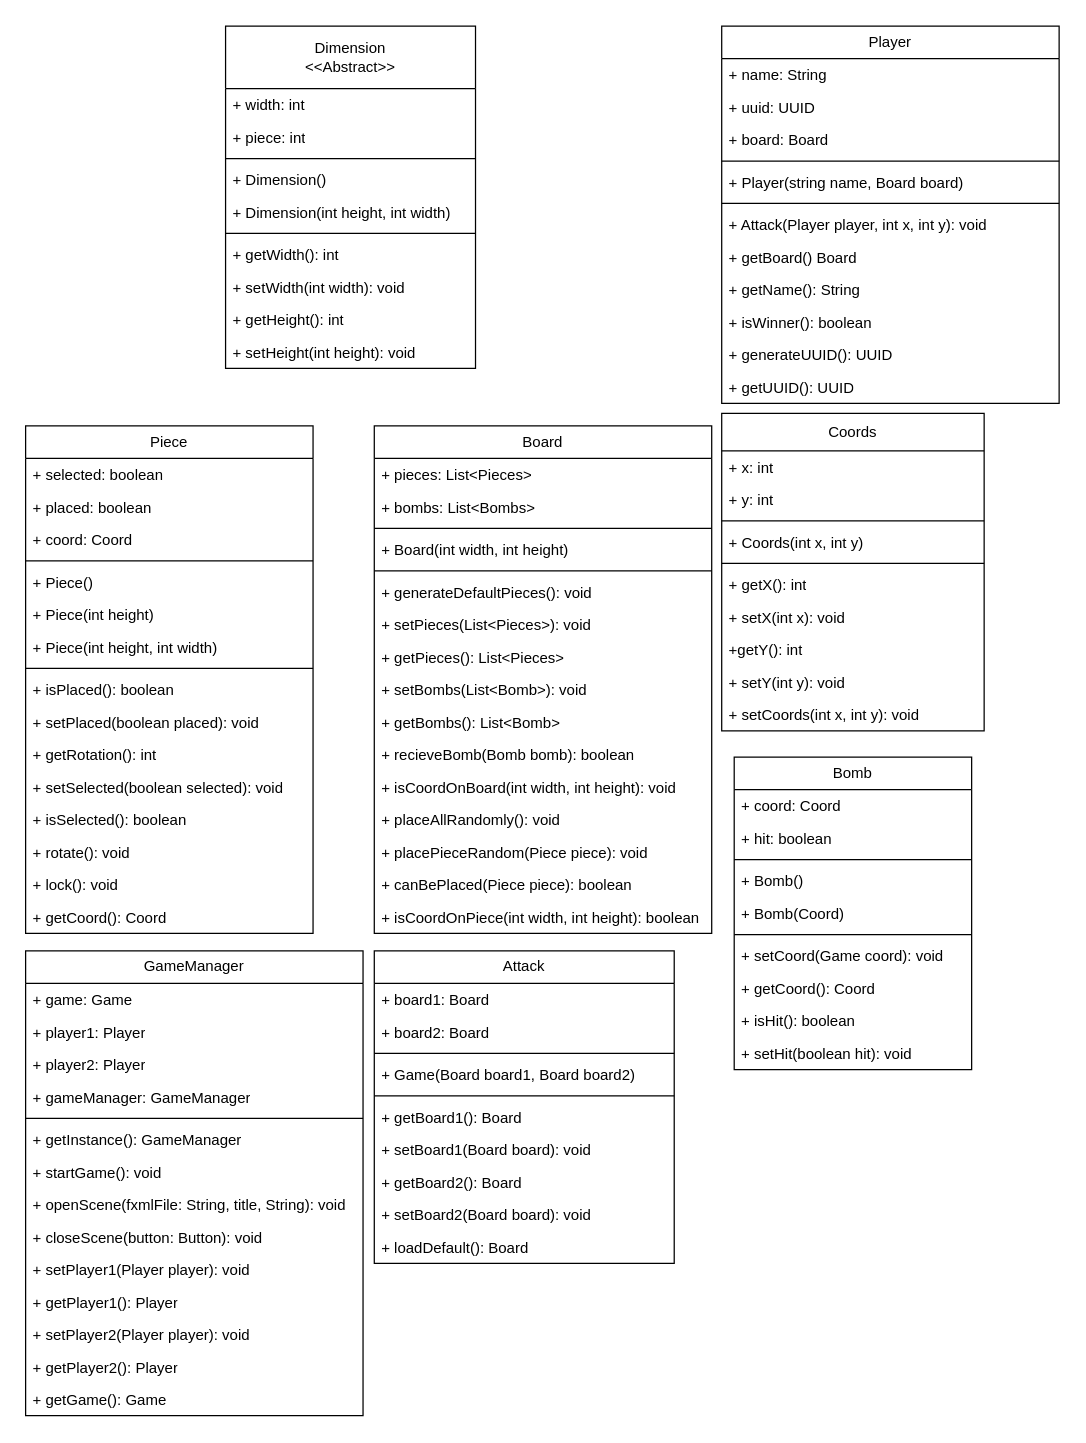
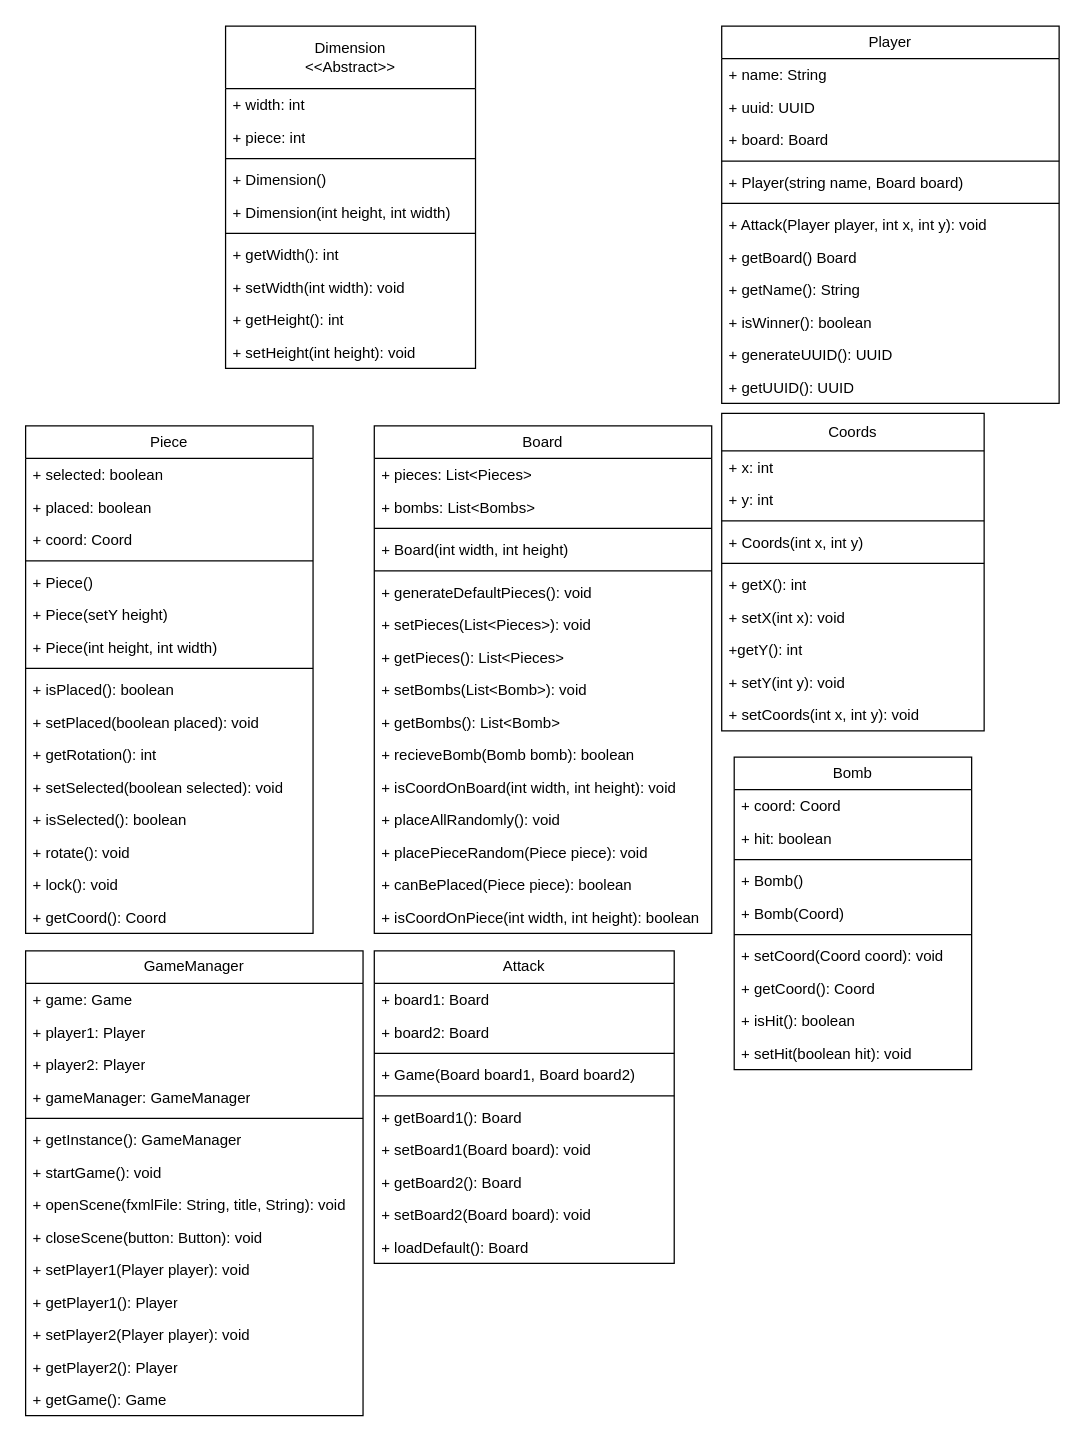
node "+ Piece(int height)": label "+ Piece(int height)" -> "+ Piece(setY height)"
node "+ setCoord(Game coord): void": label "+ setCoord(Game coord): void" -> "+ setCoord(Coord coord): void"
